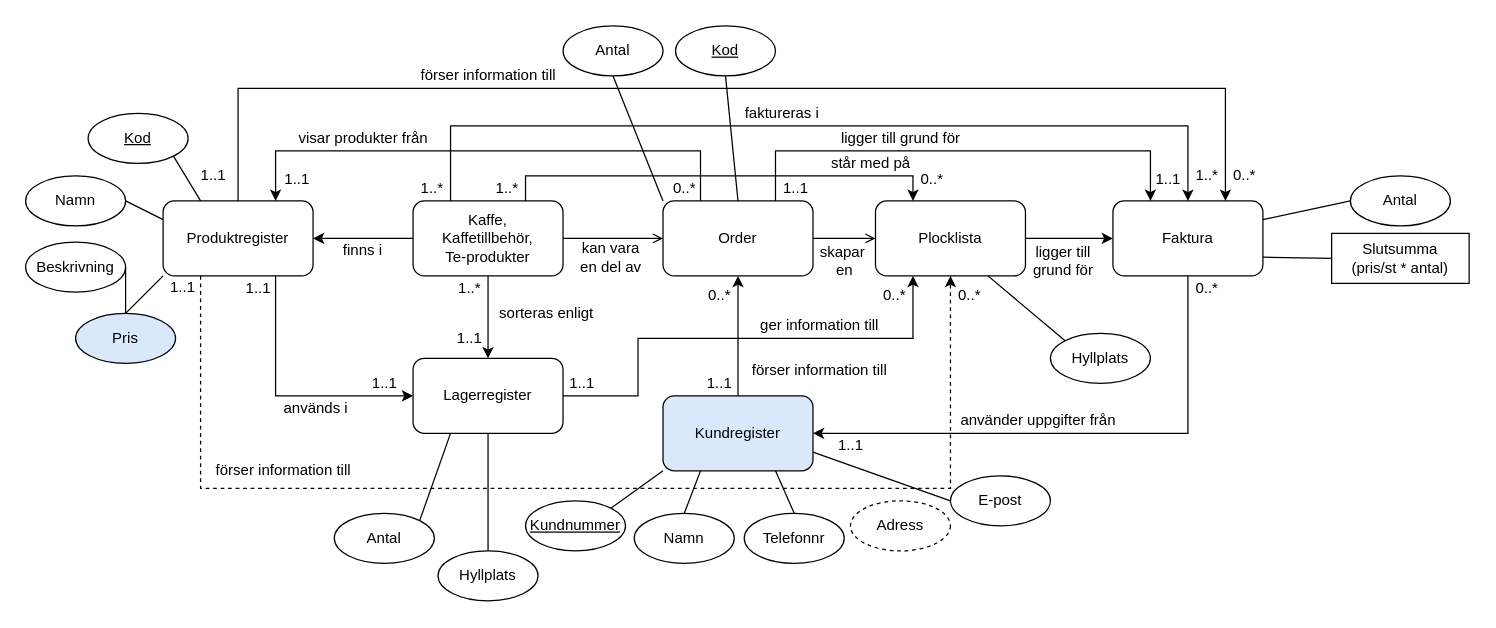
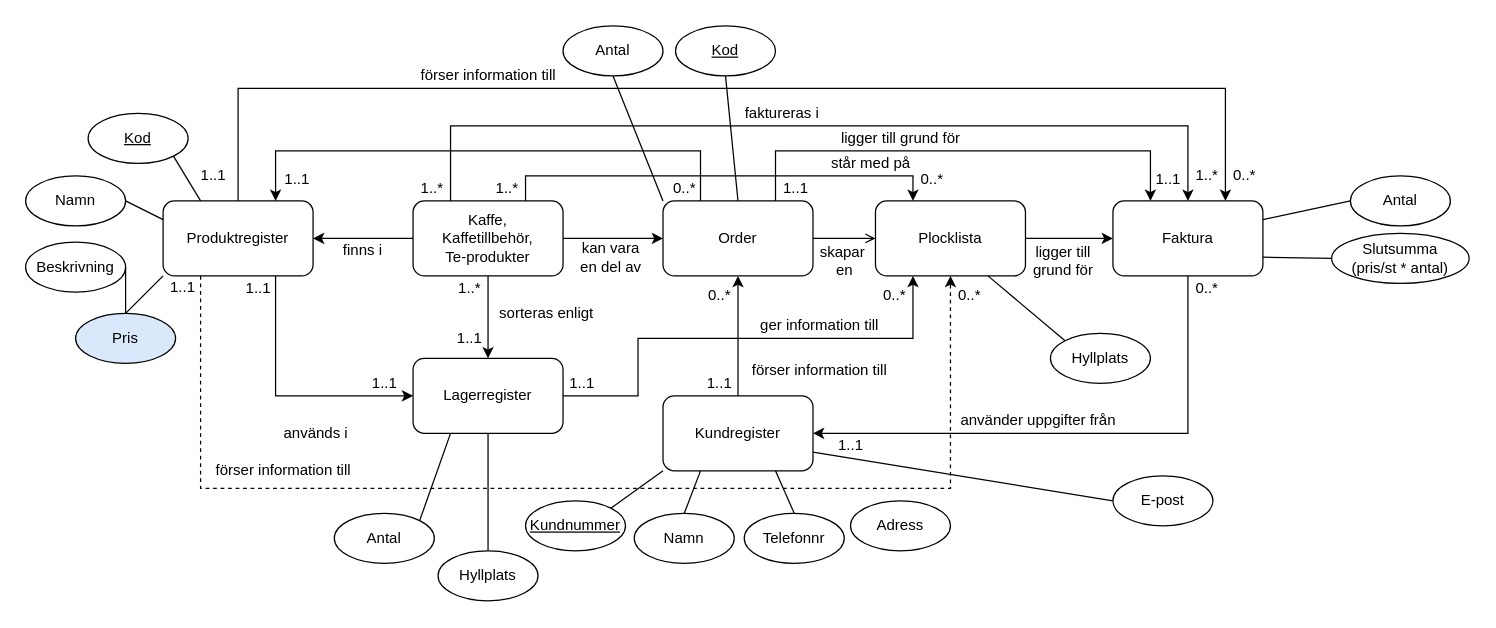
node "visar produkter från": removed
edge "Kaffe, Kaffetillbehör, Te-produkter" -> "Order": arrowhead open -> classic
node "Slutsumma (pris/st * antal)": shape rectangle -> ellipse
node "används i": moved (316, 408) -> (316, 433)
node "Kundregister": fillcolor #dae8fc -> #ffffff
node "E-post": moved (1001, 501) -> (1163, 501)
node "Adress": style dashed -> solid
